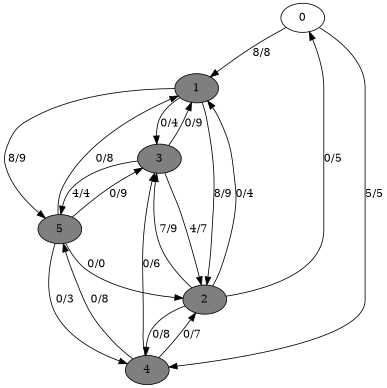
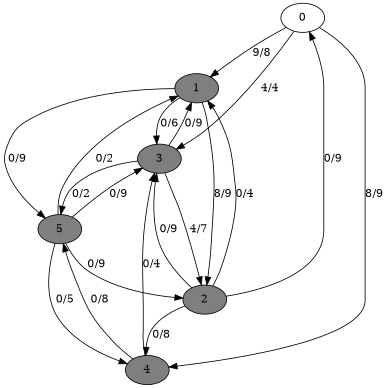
edge "0" -> "1": label "8/8" -> "9/8"
edge "0" -> "3": added, label "4/4"
edge "1" -> "3": label "0/4" -> "0/6"
edge "1" -> "5": label "8/9" -> "0/9"
edge "5" -> "1": label "0/8" -> "0/2"
edge "2" -> "0": label "0/5" -> "0/9"
edge "3" -> "5": label "4/4" -> "0/2"
edge "0" -> "4": label "5/5" -> "8/9"
edge "2" -> "3": label "7/9" -> "0/9"
edge "5" -> "2": label "0/0" -> "0/9"
edge "4" -> "3": label "0/6" -> "0/4"
edge "5" -> "4": label "0/3" -> "0/5"
edge "4" -> "2": removed, label "0/7"
